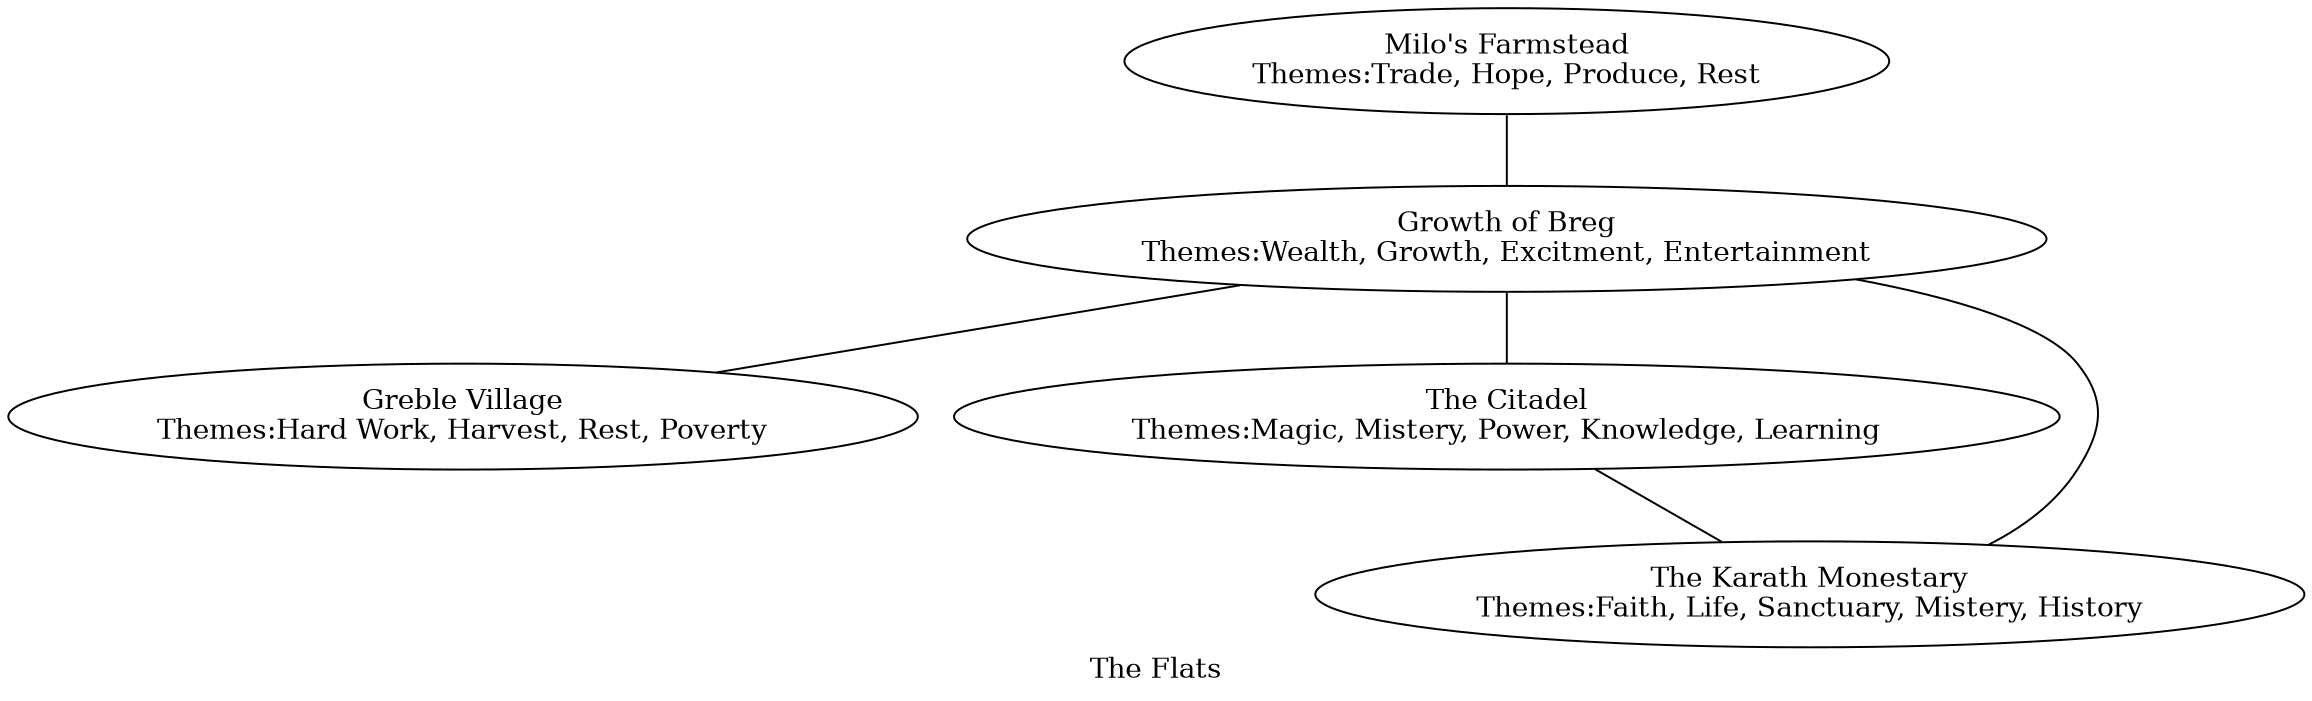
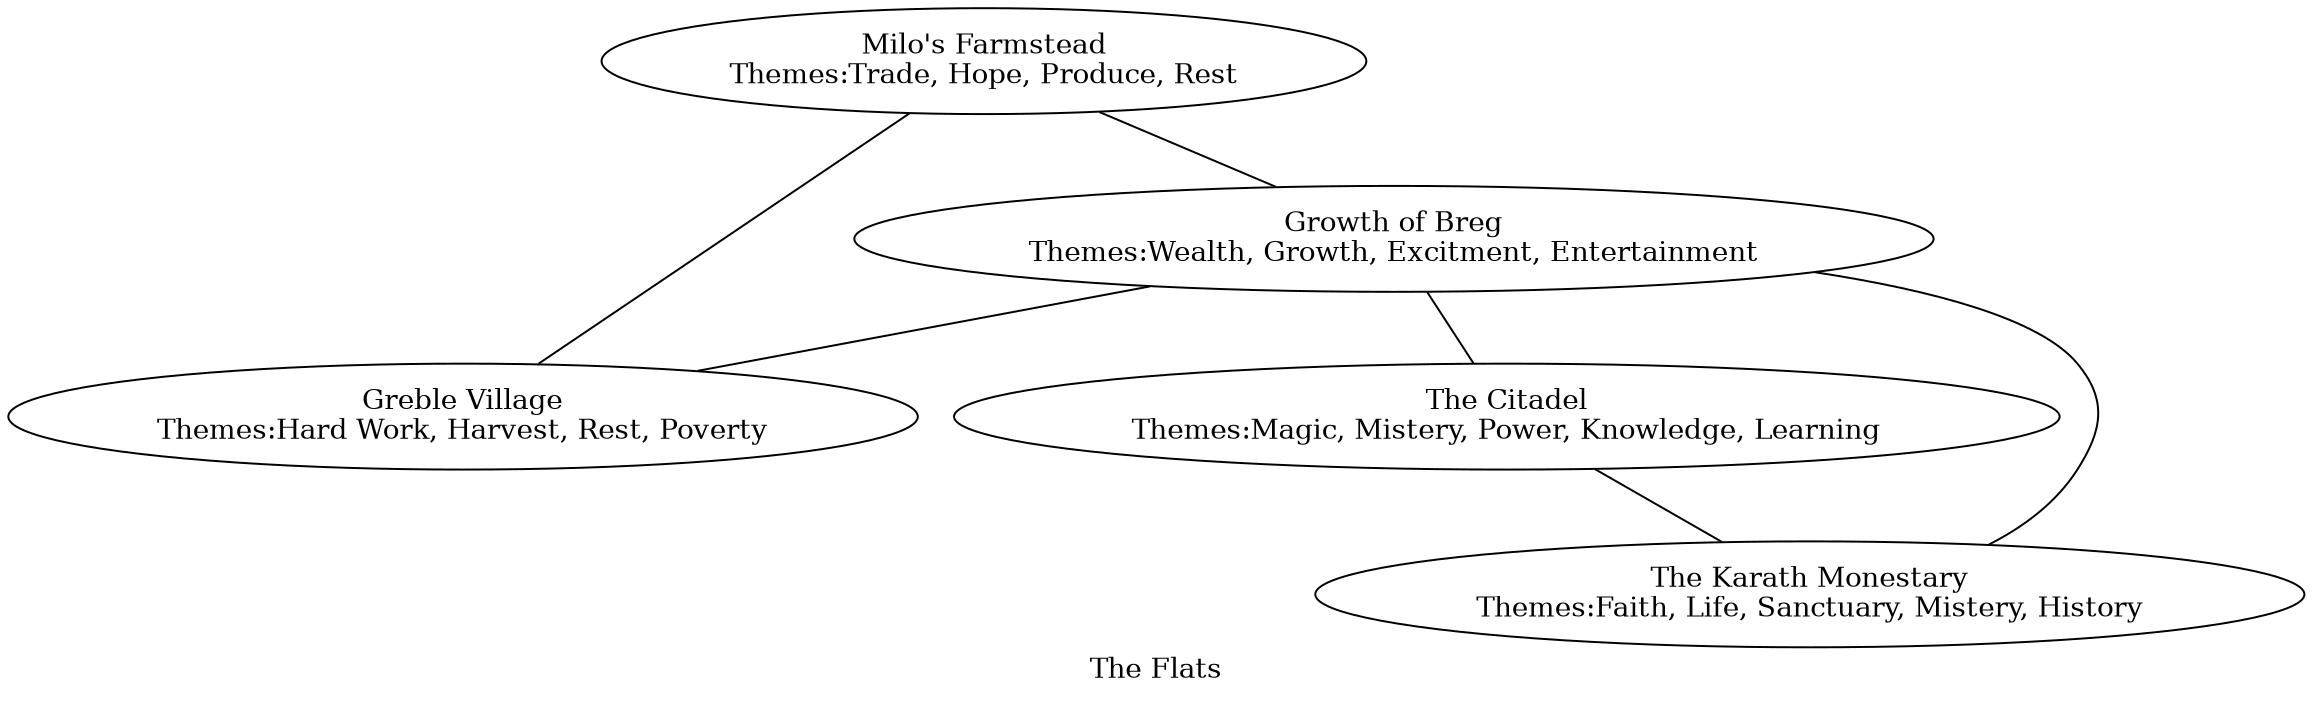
edge "Milo's Farmstead Themes:Trade, Hope, Produce, Rest" -- "Greble Village Themes:Hard Work, Harvest, Rest, Poverty": added
